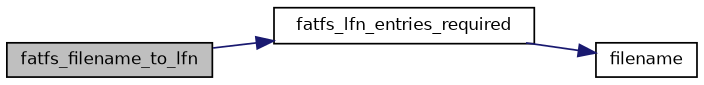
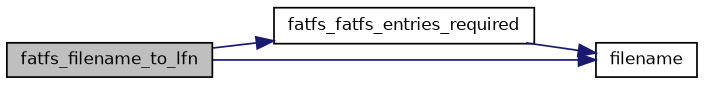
node "fatfs_lfn_entries_required": label "fatfs_lfn_entries_required" -> "fatfs_fatfs_entries_required"
edge "fatfs_filename_to_lfn" -> "filename": added
